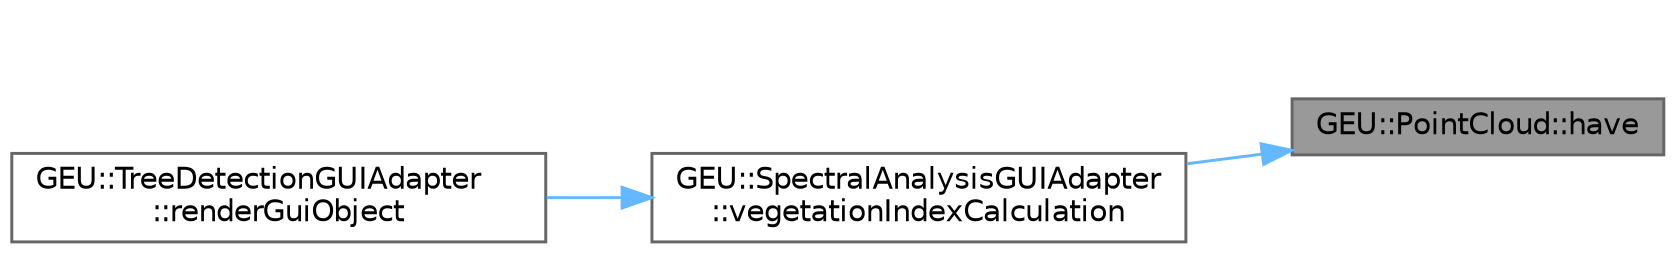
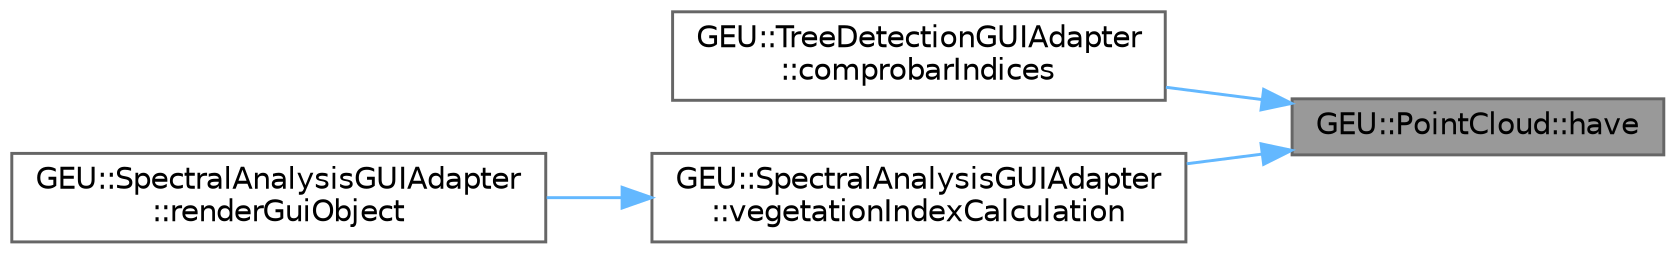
node "GEU::TreeDetectionGUIAdapter ::comprobarIndices": added
node "GEU::TreeDetectionGUIAdapter ::renderGuiObject": label "GEU::TreeDetectionGUIAdapter ::renderGuiObject" -> "GEU::SpectralAnalysisGUIAdapter ::renderGuiObject"
